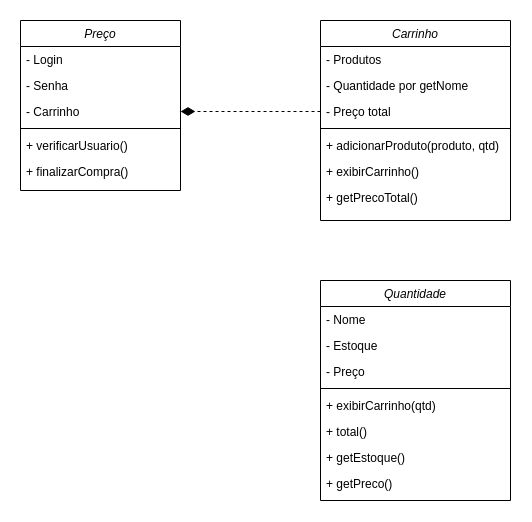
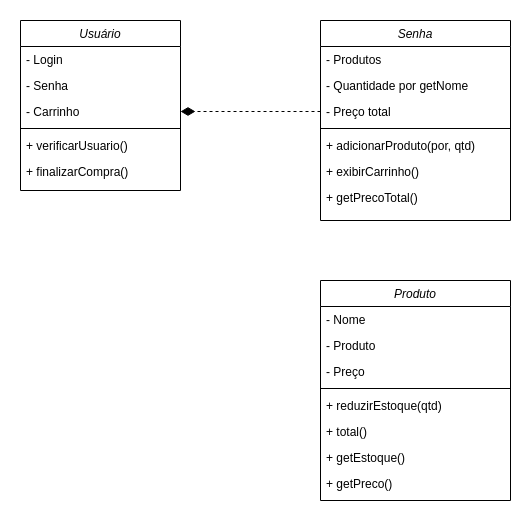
node "Preço": label "Preço" -> "Usuário"
node "Carrinho": label "Carrinho" -> "Senha"
node "+ adicionarProduto(produto, qtd)": label "+ adicionarProduto(produto, qtd)" -> "+ adicionarProduto(por, qtd)"
node "Quantidade": label "Quantidade" -> "Produto"
node "- Estoque": label "- Estoque" -> "- Produto"
node "+ exibirCarrinho(qtd)": label "+ exibirCarrinho(qtd)" -> "+ reduzirEstoque(qtd)"
